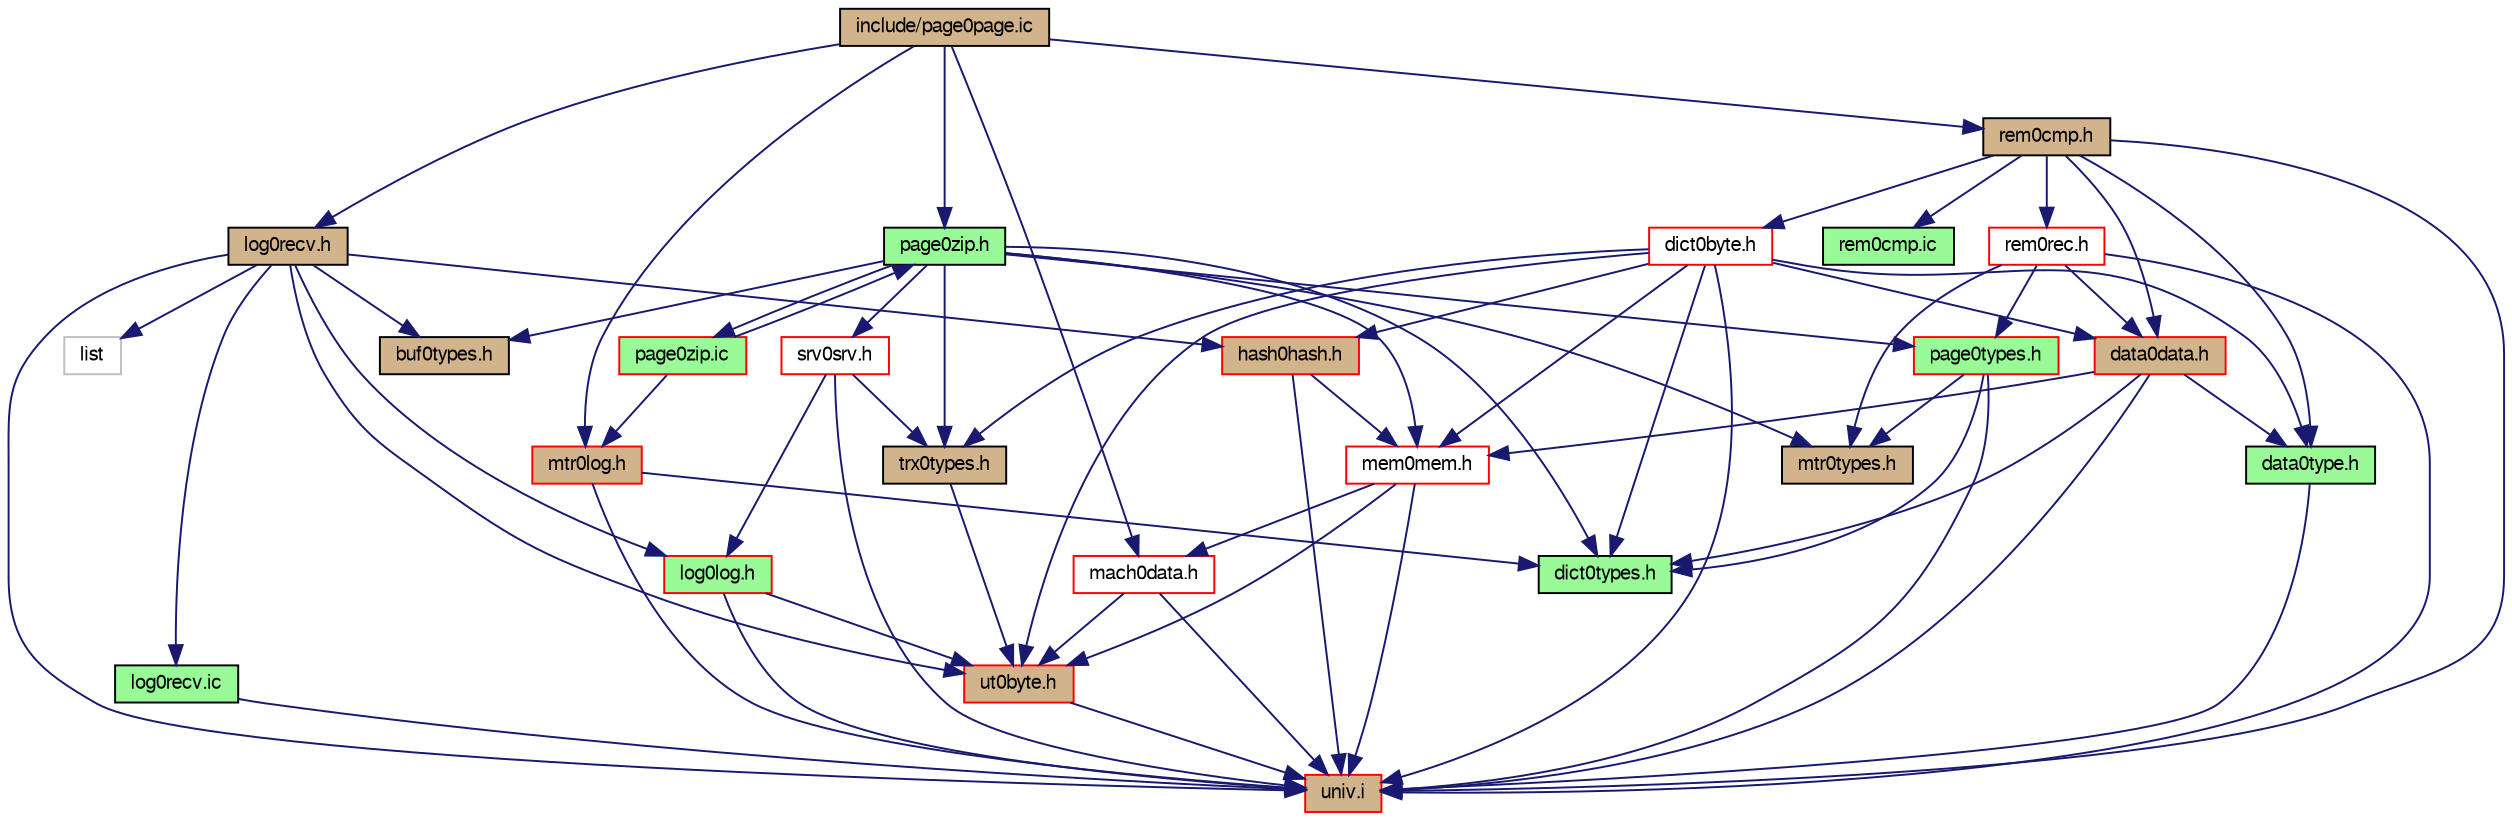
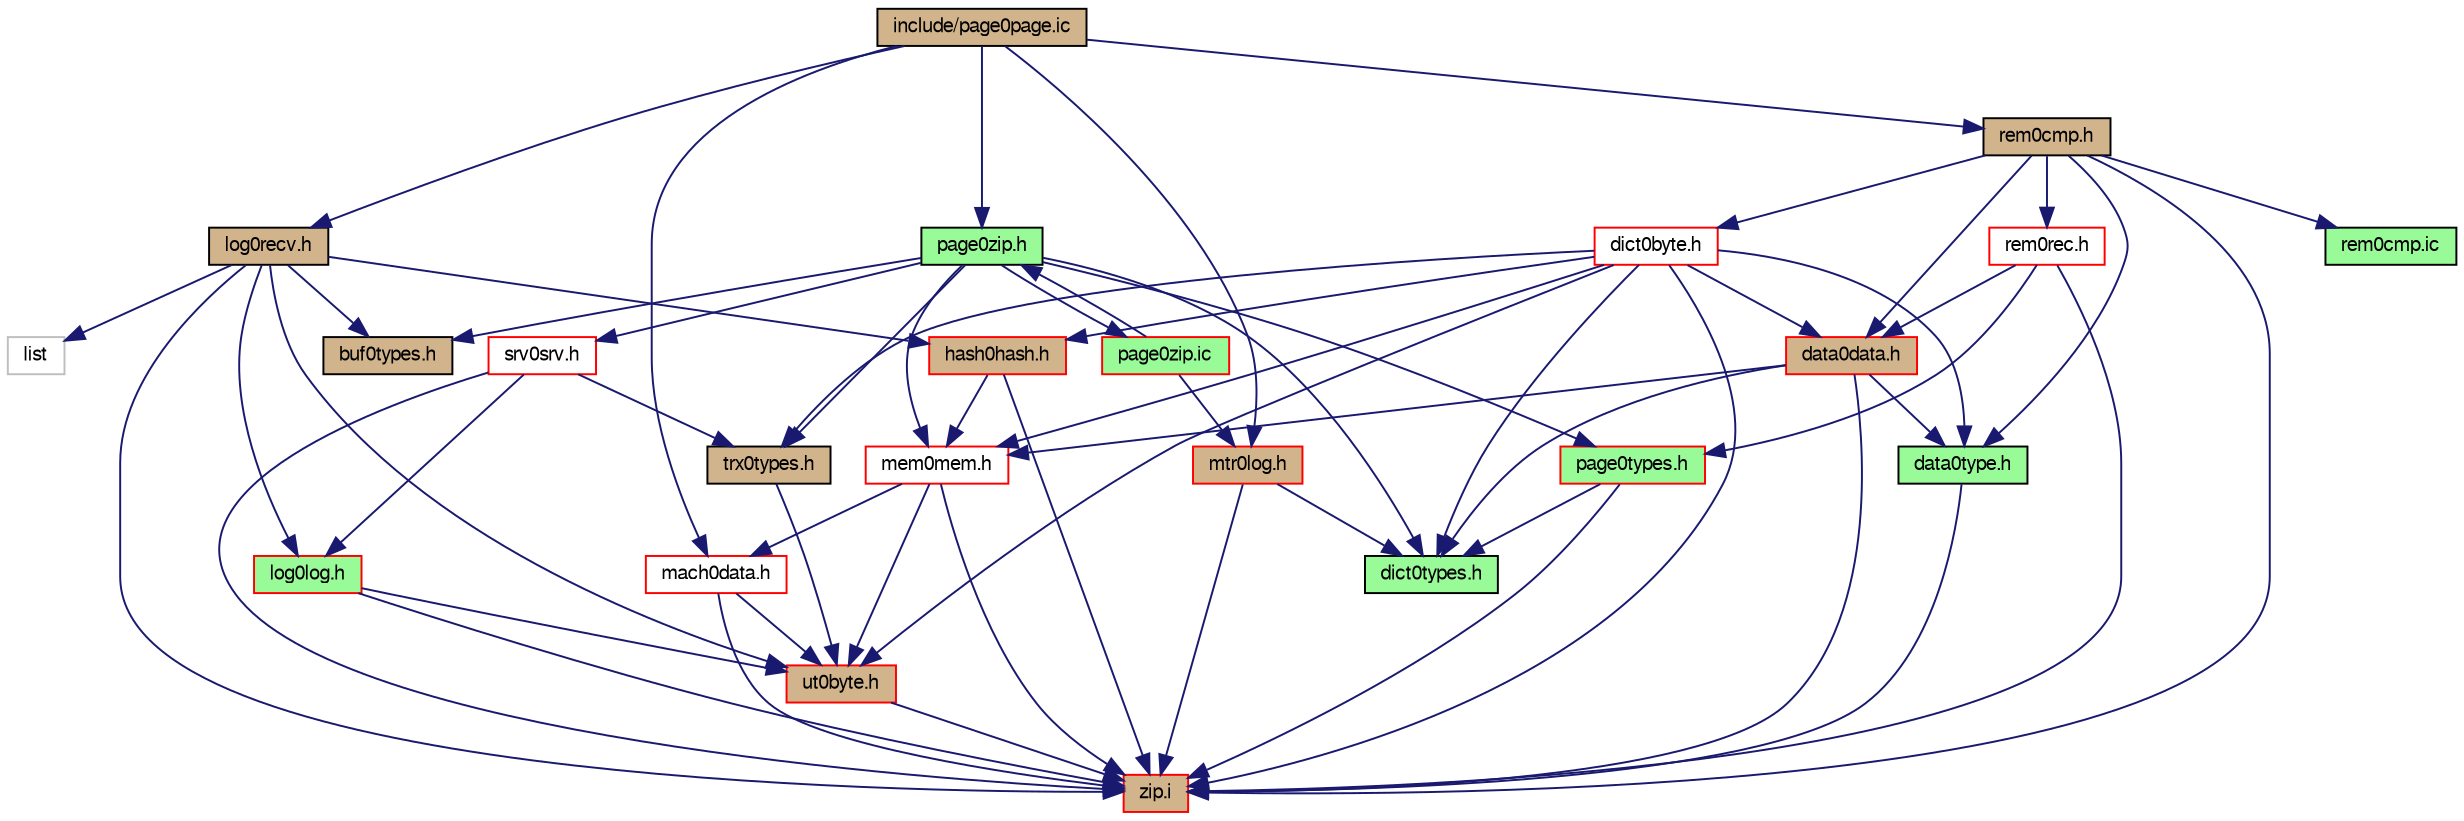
node "mtr0types.h": removed
node "log0recv.ic": removed
node "univ.i": label "univ.i" -> "zip.i"
